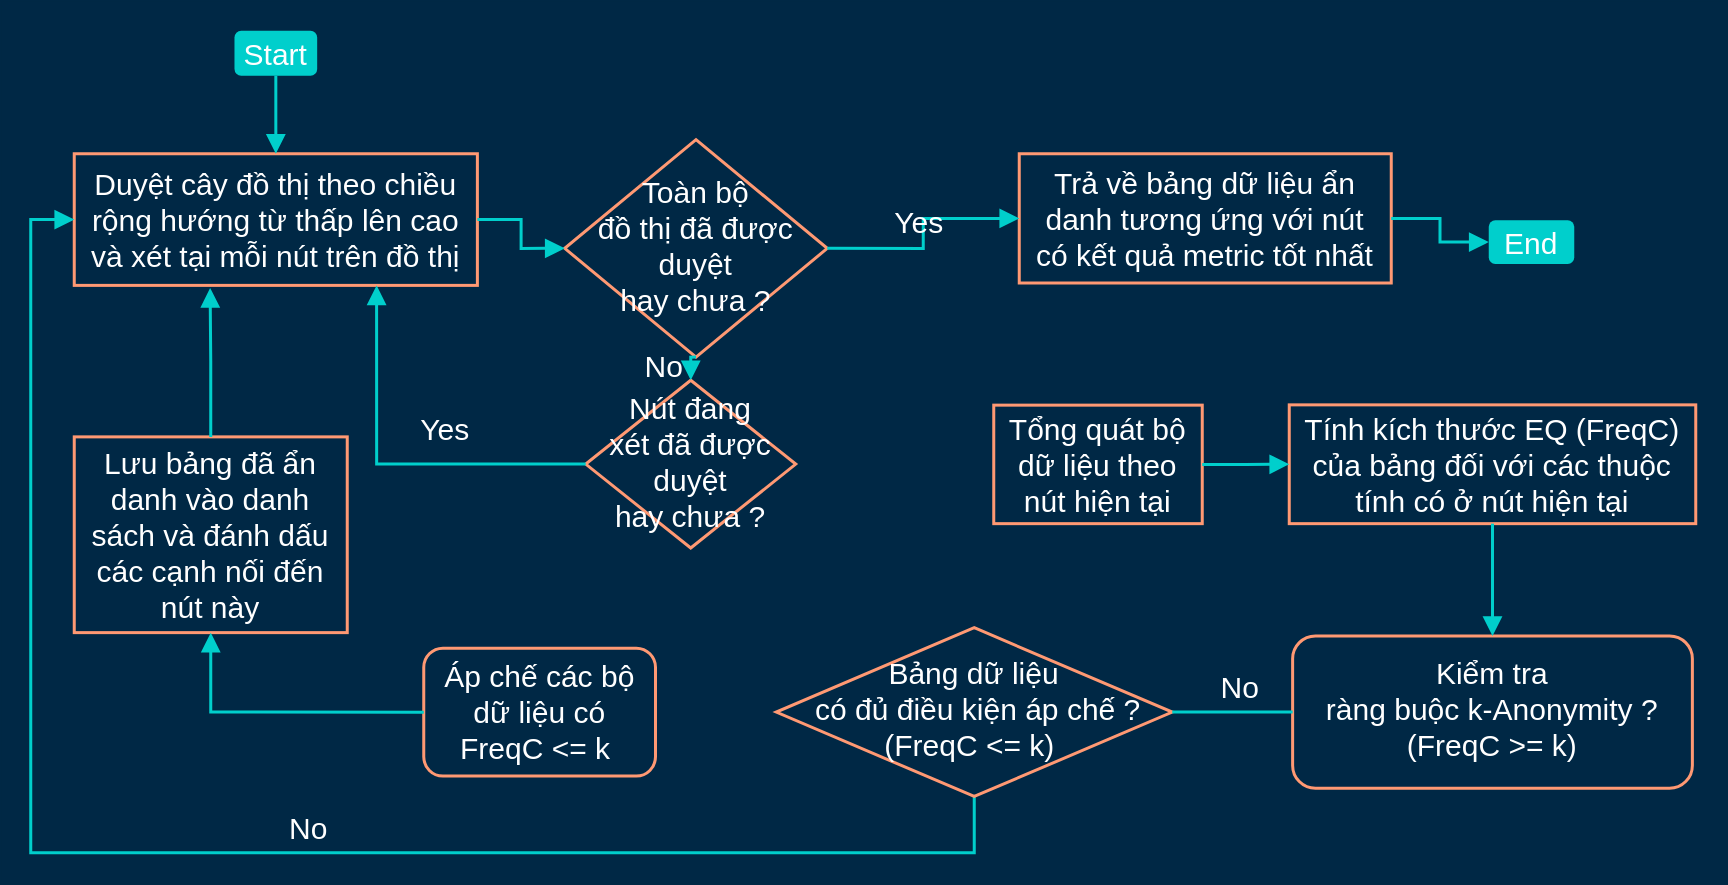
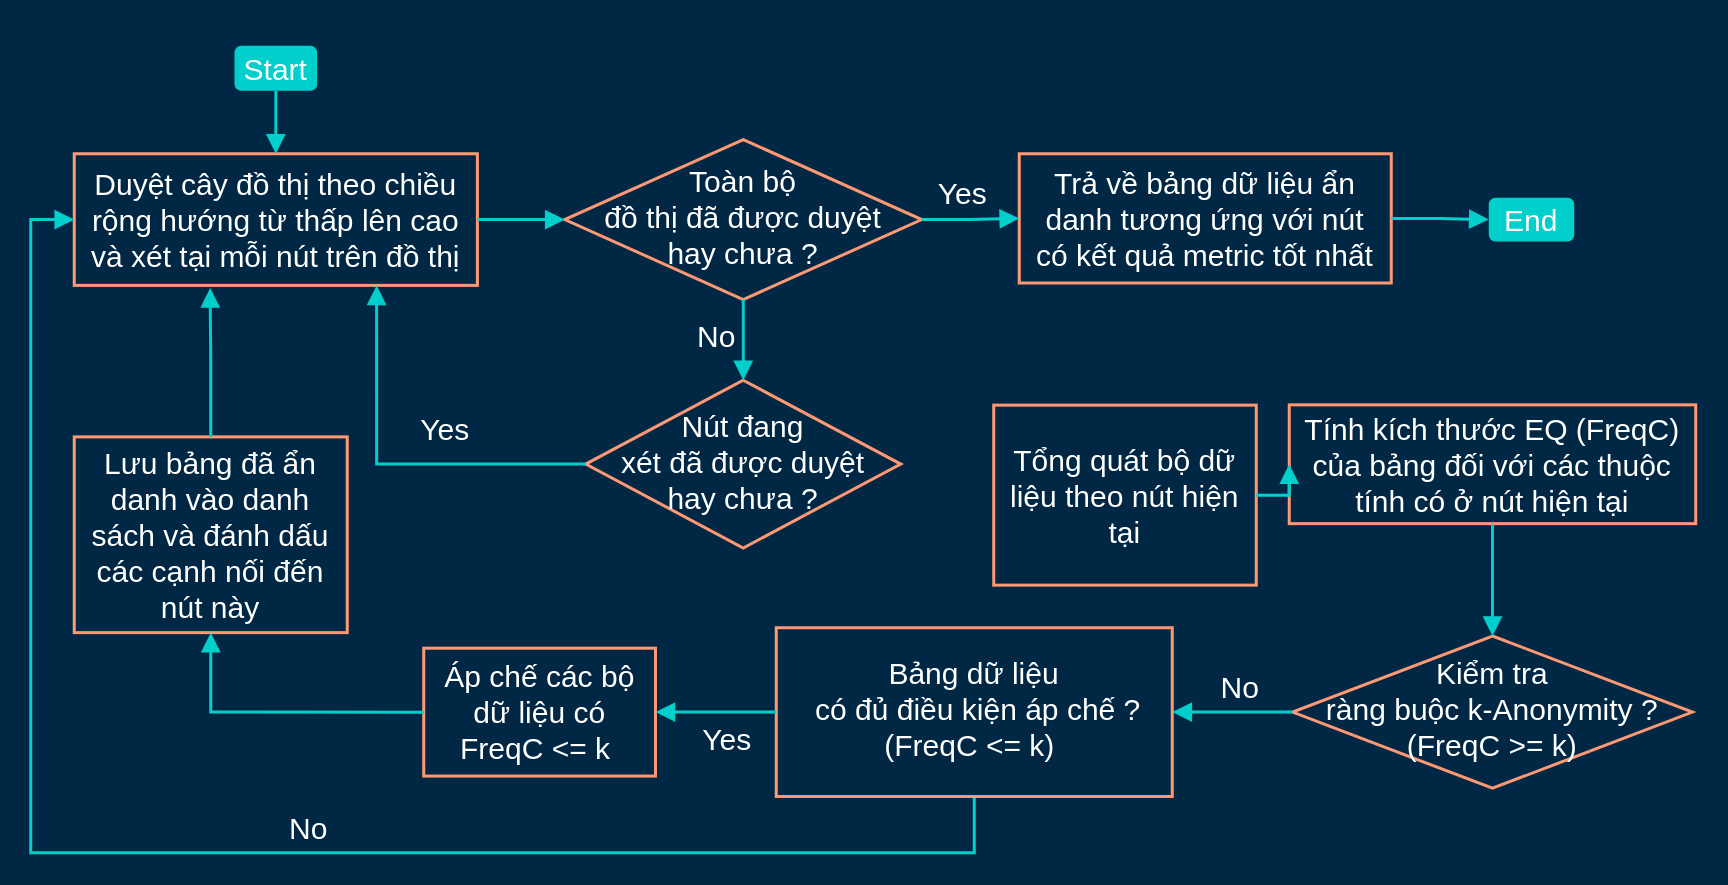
node "Start": moved (276, 53) -> (276, 68)
node "End": moved (1532, 242) -> (1532, 220)
node "Toàn bộ đồ thị đã được duyệt hay chưa ?": size 263x218 -> 357x160
node "Nút đang xét đã được duyệt hay chưa ?": size 210x168 -> 315x168
node "Tổng quát bộ dữ liệu theo nút hiện tại": size 209x119 -> 263x180
node "Áp chế các bộ dữ liệu có FreqC <= k": shape rounded rectangle -> rectangle
edge "Bảng dữ liệu có đủ điều kiện áp chế ? (FreqC <= k)" -> "Áp chế các bộ dữ liệu có FreqC <= k": added, label "Yes"
node "Bảng dữ liệu có đủ điều kiện áp chế ? (FreqC <= k)": shape diamond -> rectangle
edge "Bảng dữ liệu có đủ điều kiện áp chế ? (FreqC <= k)" -- "Kiểm tra ràng buộc k-Anonymity ?(FreqC >= k)": arrowhead none -> block
node "Kiểm tra ràng buộc k-Anonymity ?(FreqC >= k)": shape rounded rectangle -> diamond
